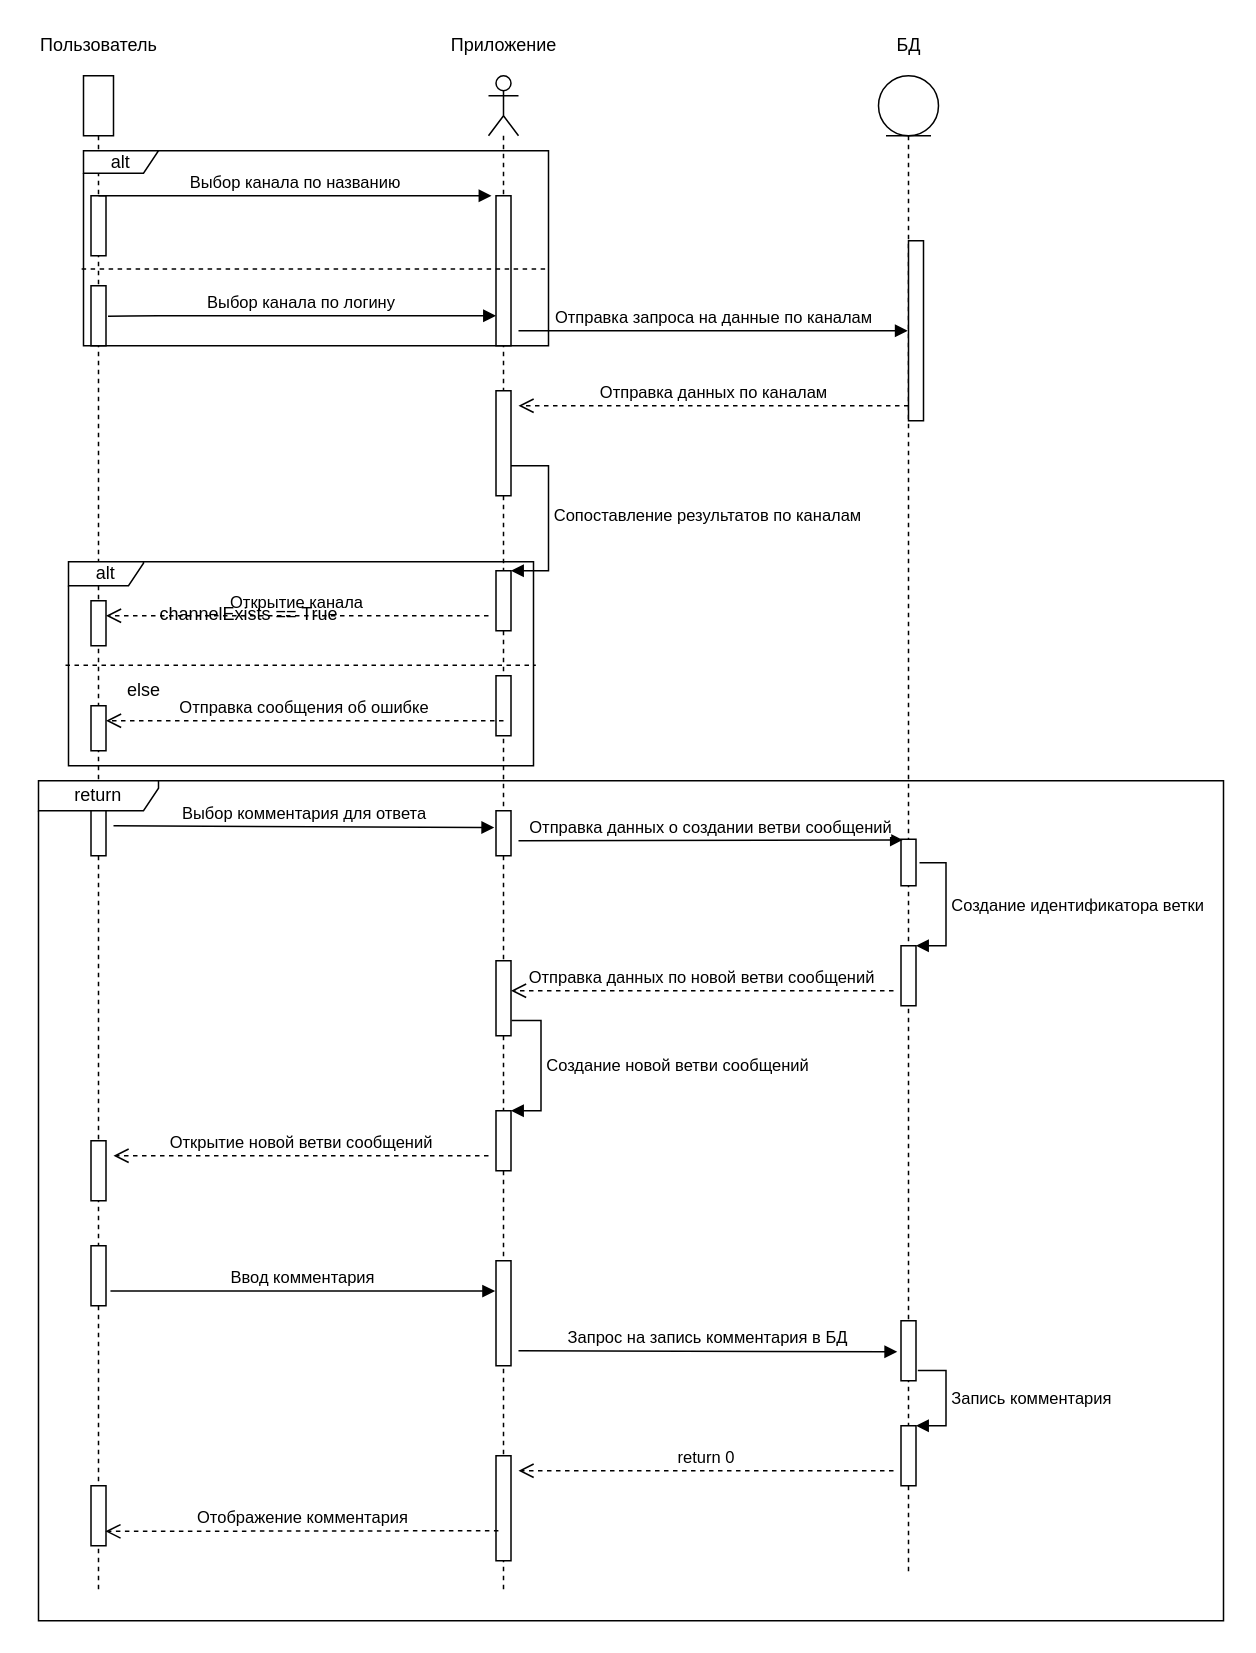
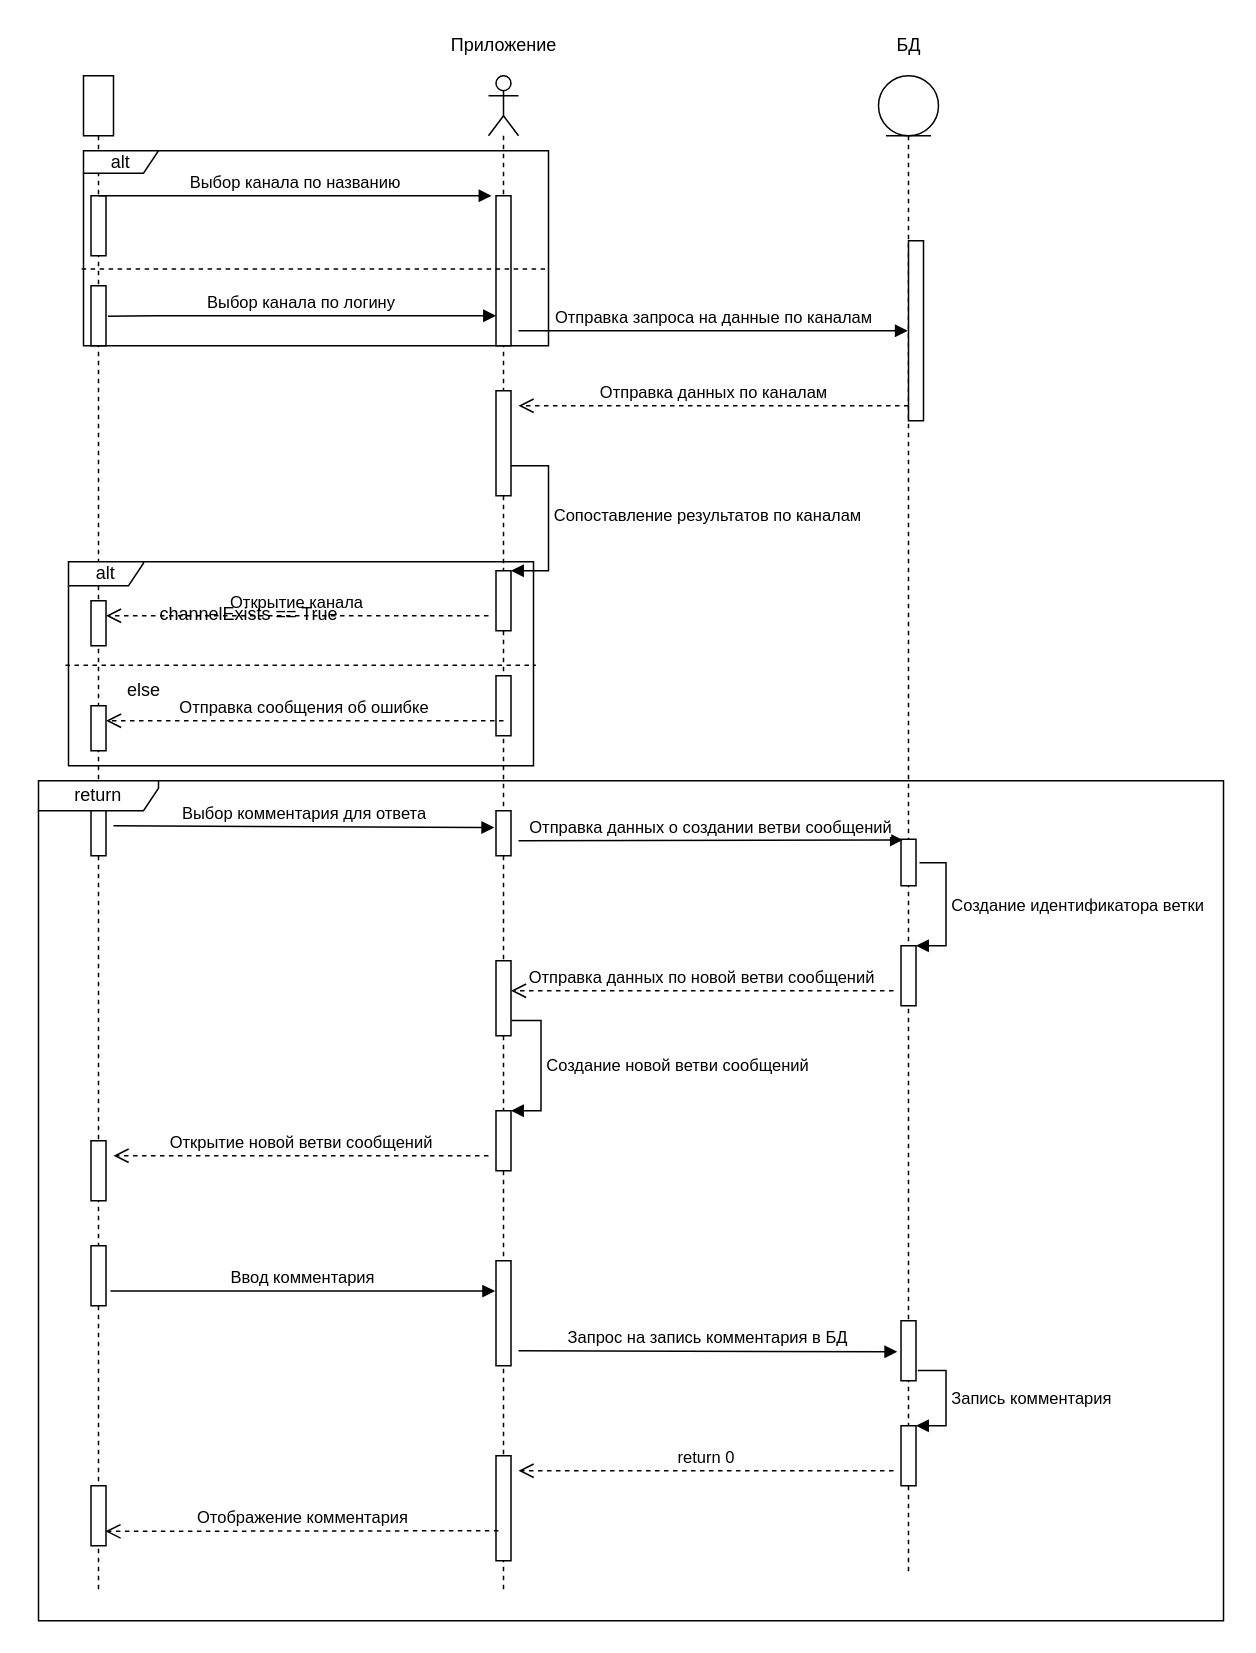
node "Пользователь": removed
